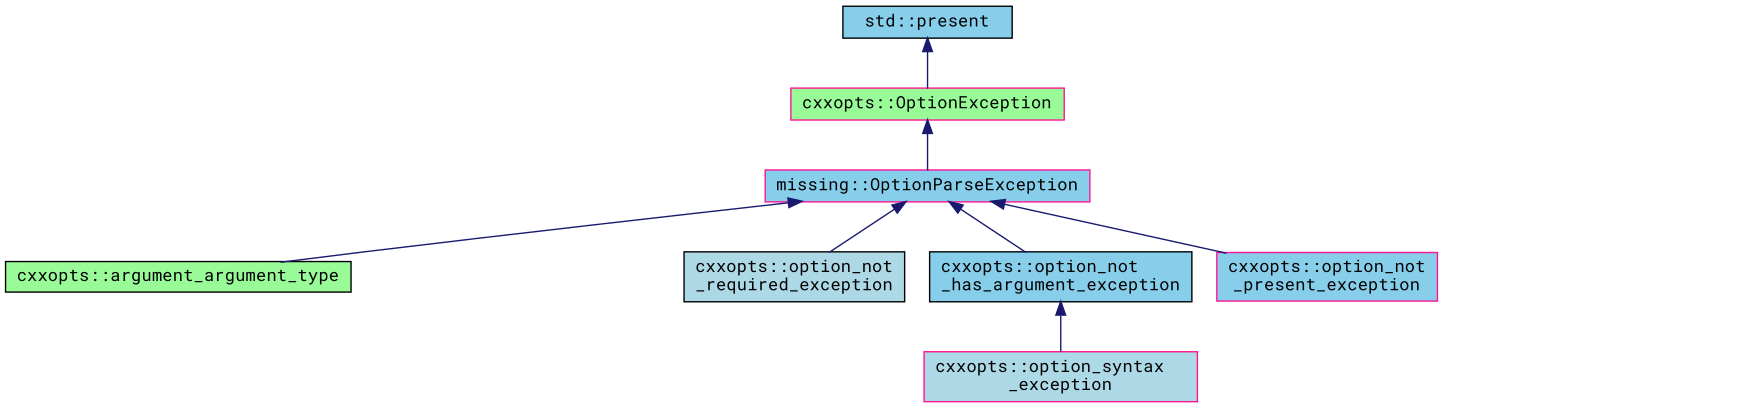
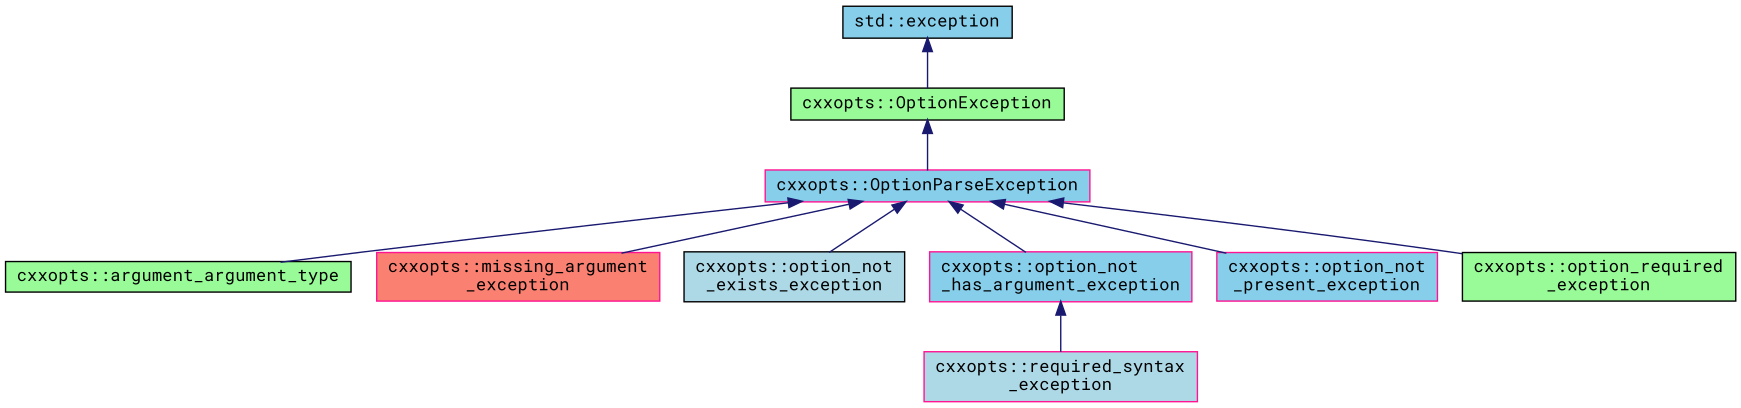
node "std::present": label "std::present" -> "std::exception"
node "cxxopts::OptionException": color deeppink -> black
node "missing::OptionParseException": label "missing::OptionParseException" -> "cxxopts::OptionParseException"
node "cxxopts::missing_argument _exception": added
node "cxxopts::option_not _required_exception": label "cxxopts::option_not _required_exception" -> "cxxopts::option_not _exists_exception"
node "cxxopts::option_not _has_argument_exception": color black -> deeppink
node "cxxopts::option_required _exception": added
node "cxxopts::option_syntax _exception": label "cxxopts::option_syntax _exception" -> "cxxopts::required_syntax _exception"
